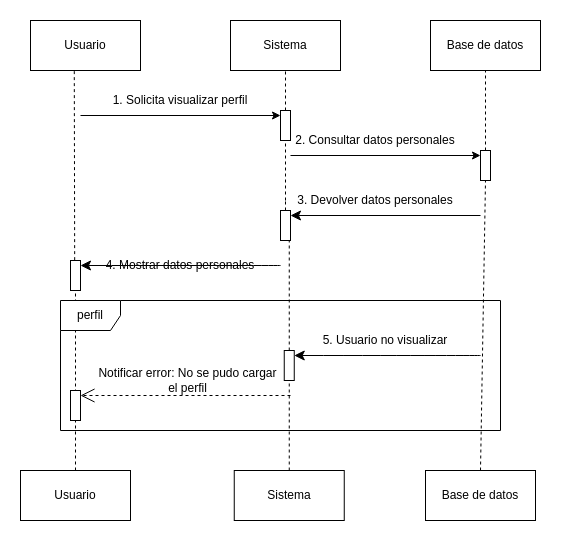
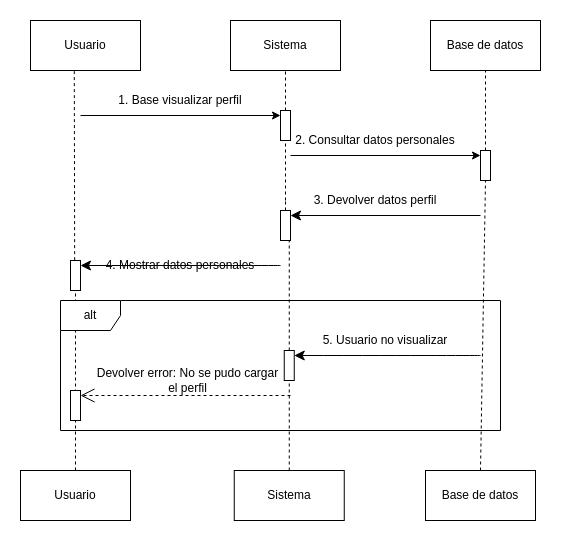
node "1. Solicita visualizar perfil": label "1. Solicita visualizar perfil" -> "1. Base visualizar perfil"
node "3. Devolver datos personales": label "3. Devolver datos personales" -> "3. Devolver datos perfil"
node "perfil": label "perfil" -> "alt"
node "Notificar error: No se pudo cargar el perfil": label "Notificar error: No se pudo cargar el perfil" -> "Devolver error: No se pudo cargar el perfil"
